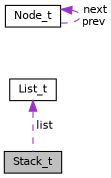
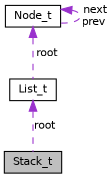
edge "List_t" -> "Node_t": added, label "root"
edge "Stack_t" -> "List_t": label " list" -> " root"
